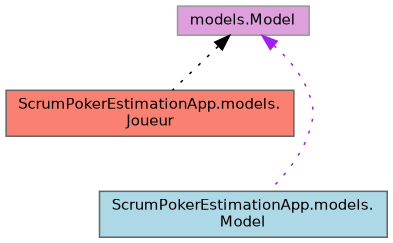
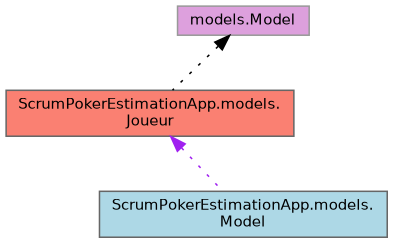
edge "ScrumPokerEstimationApp.models. Model" -> "models.Model": now "ScrumPokerEstimationApp.models. Model" -> "ScrumPokerEstimationApp.models. Joueur"
